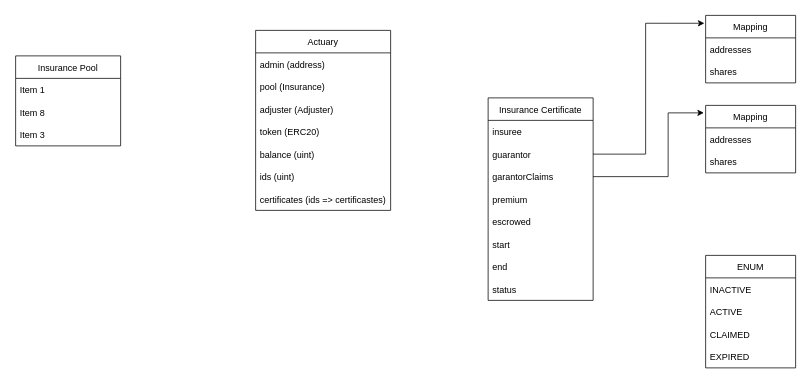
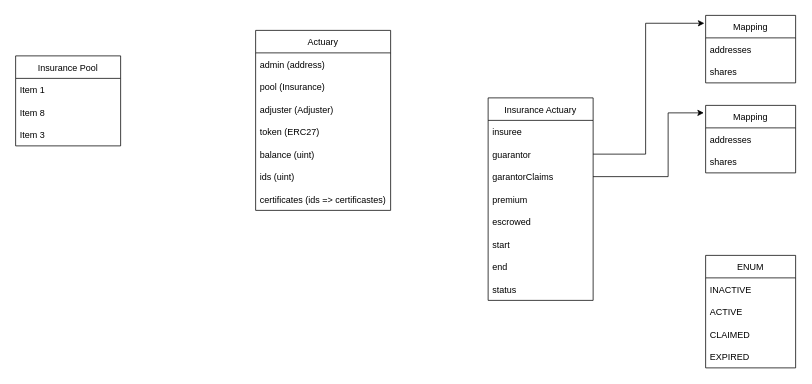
node "Insurance Certificate": label "Insurance Certificate" -> "Insurance Actuary"
node "token (ERC20)": label "token (ERC20)" -> "token (ERC27)"
